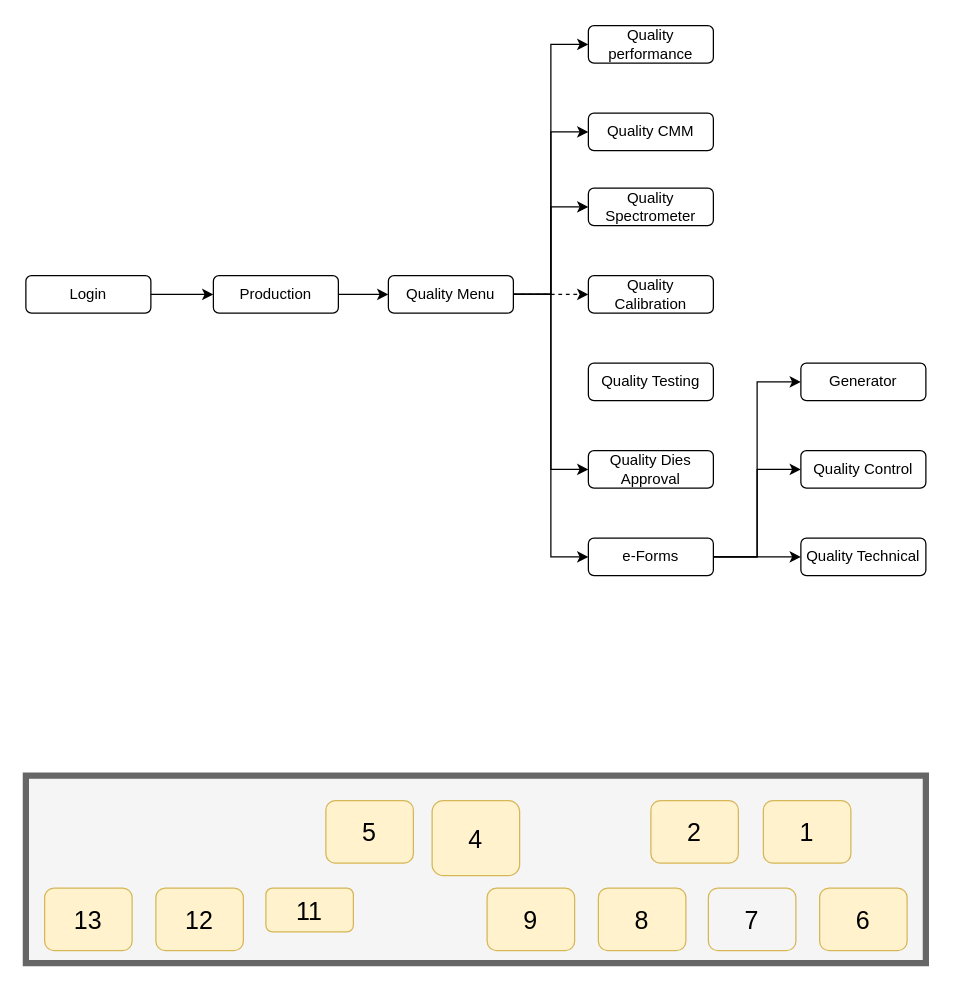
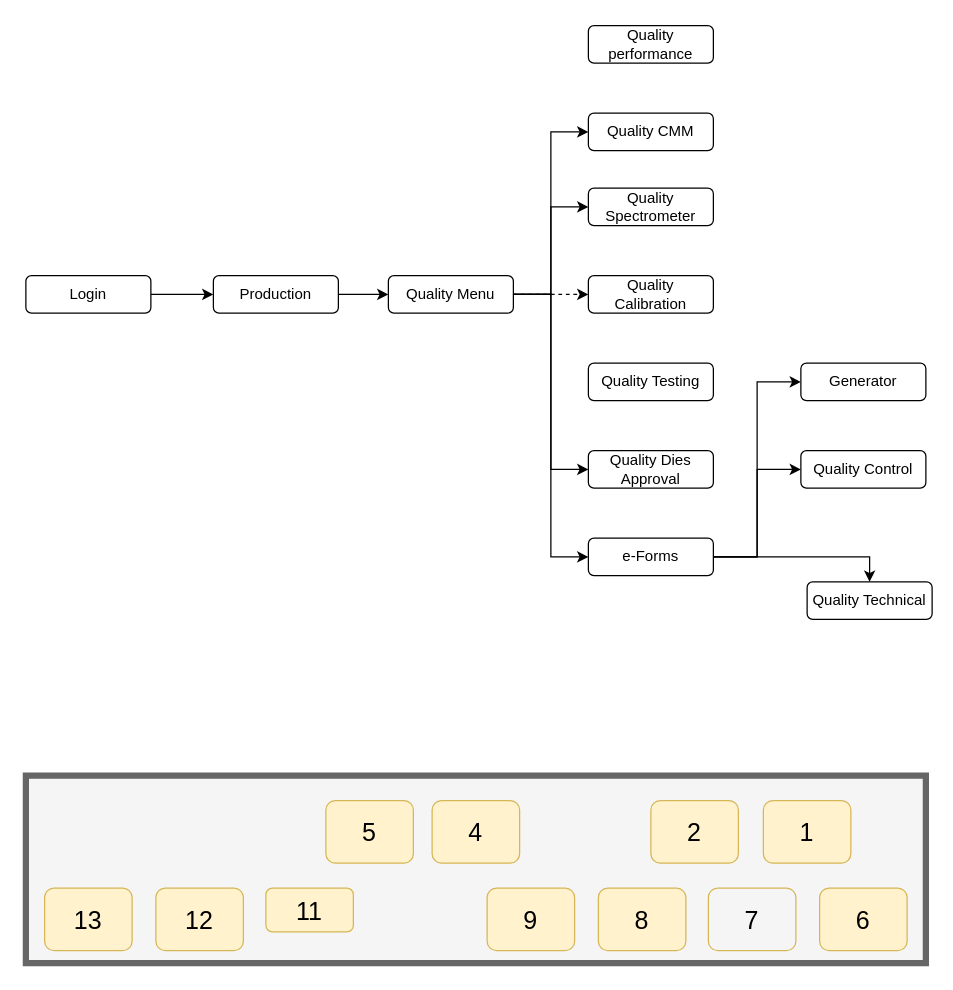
edge "Quality Menu" -> "Quality performance": removed
node "Quality Technical": moved (863, 557) -> (869, 601)
node "4": size 88x75 -> 88x63
